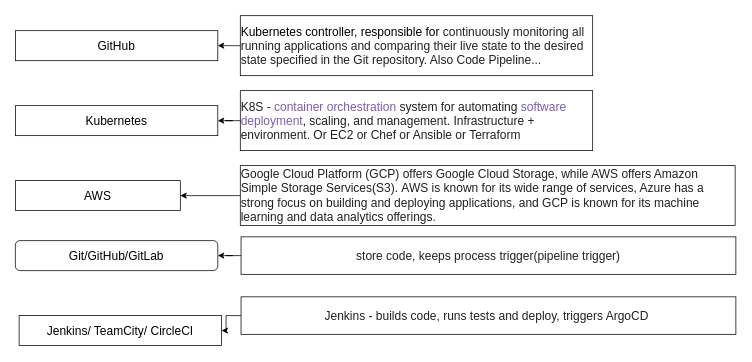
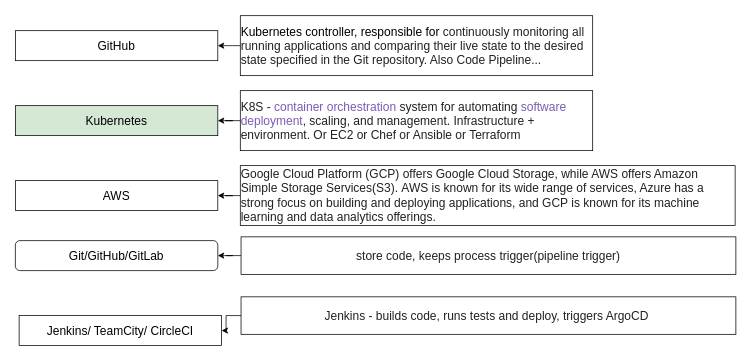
node "Kubernetes": fillcolor #ffffff -> #d5e8d4
node "AWS": size 165x30 -> 203x30
